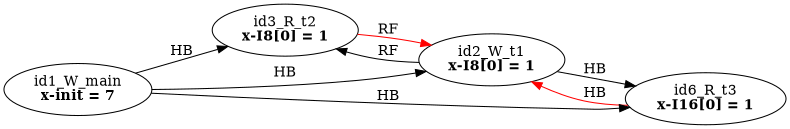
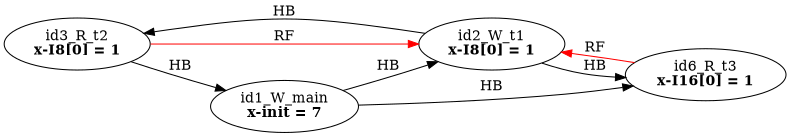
edge "id2_W_t1" -> "id3_R_t2": label "RF" -> "HB"
edge "id1_W_main" -> "id3_R_t2": reversed
edge "id6_R_t3" -> "id2_W_t1": label "HB" -> "RF"
